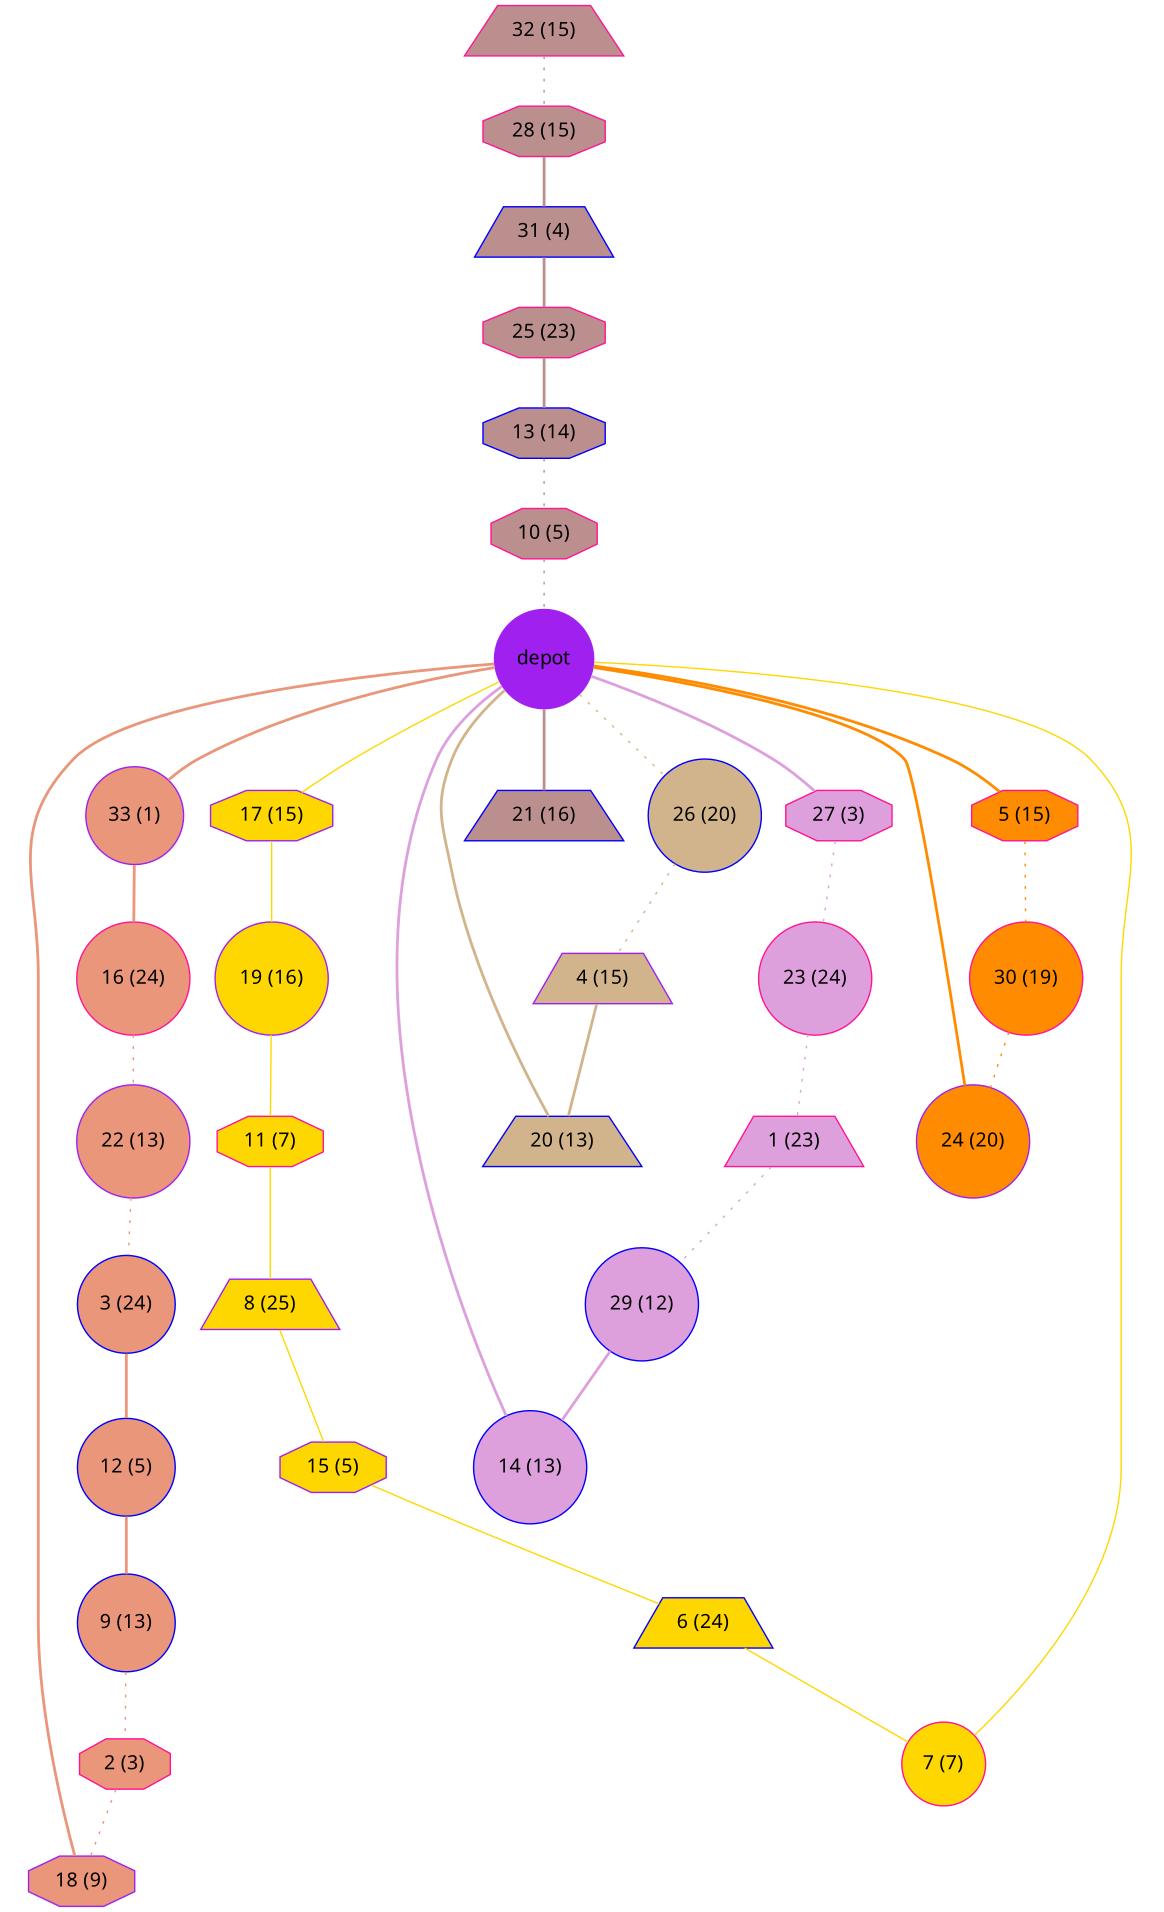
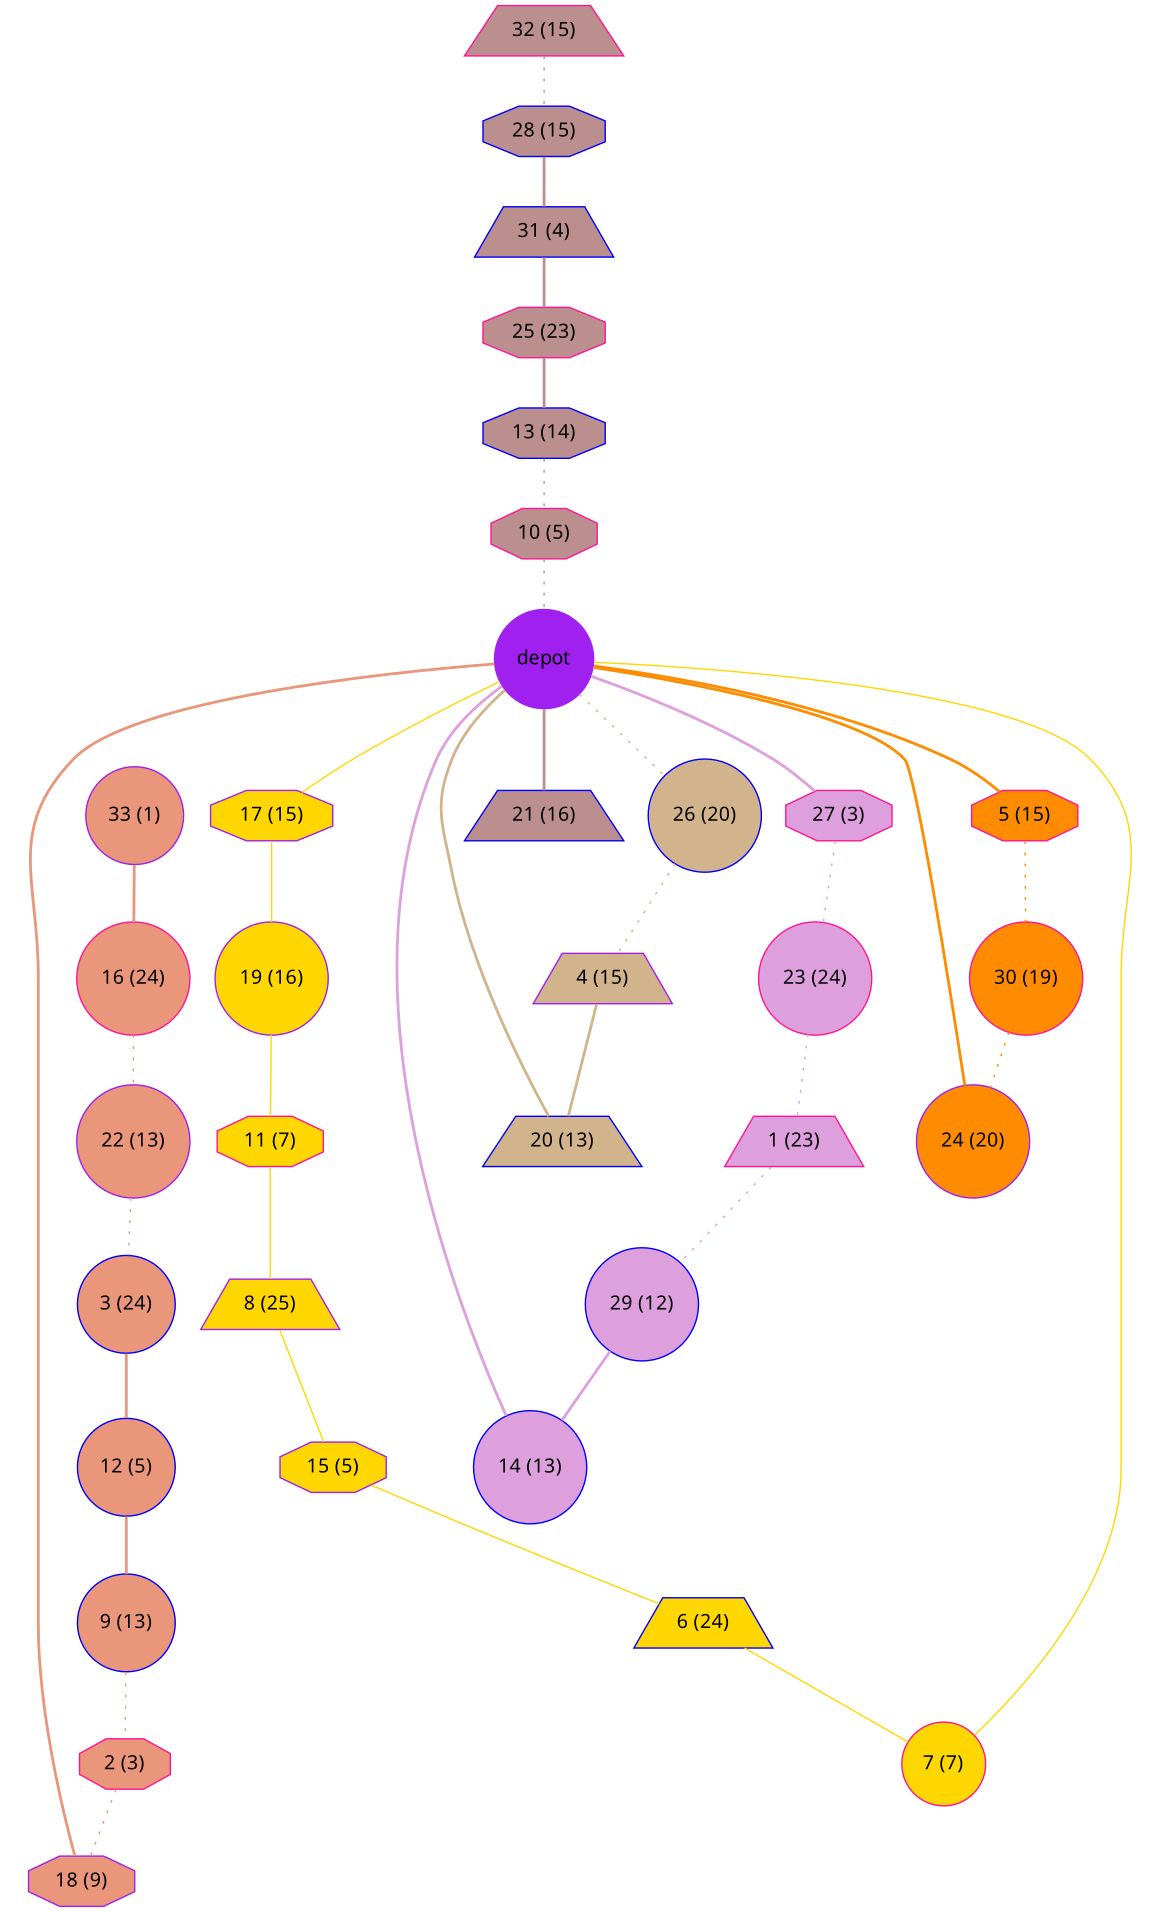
node "28 (15)": color deeppink -> blue
edge "depot" -- "33 (1)": removed
